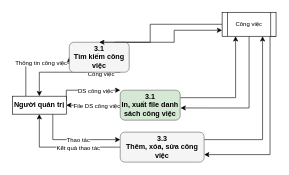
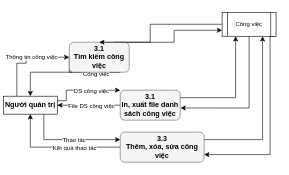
node "Người quản trị": moved (39, 105) -> (30, 105)
node "3.1 In, xuất file danh sách công việc": fillcolor #d5e8d4 -> #f5f5f5
